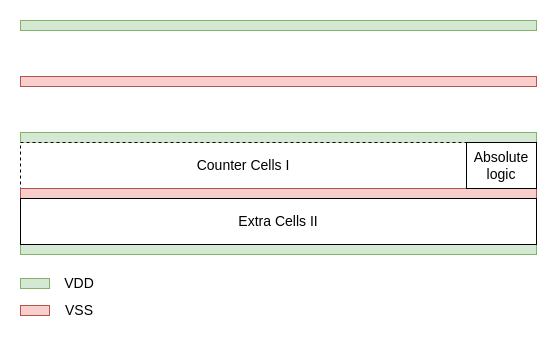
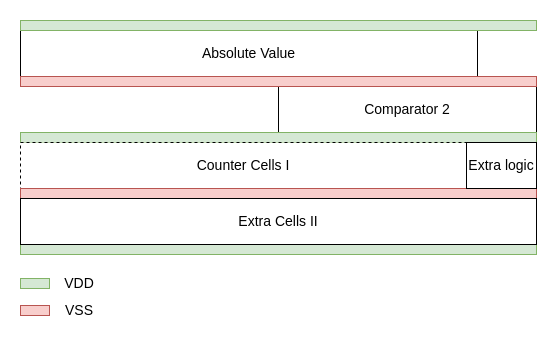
node "Absolute Value": added
node "Comparator 2": added
node "Absolute logic": label "Absolute logic" -> "Extra logic"
